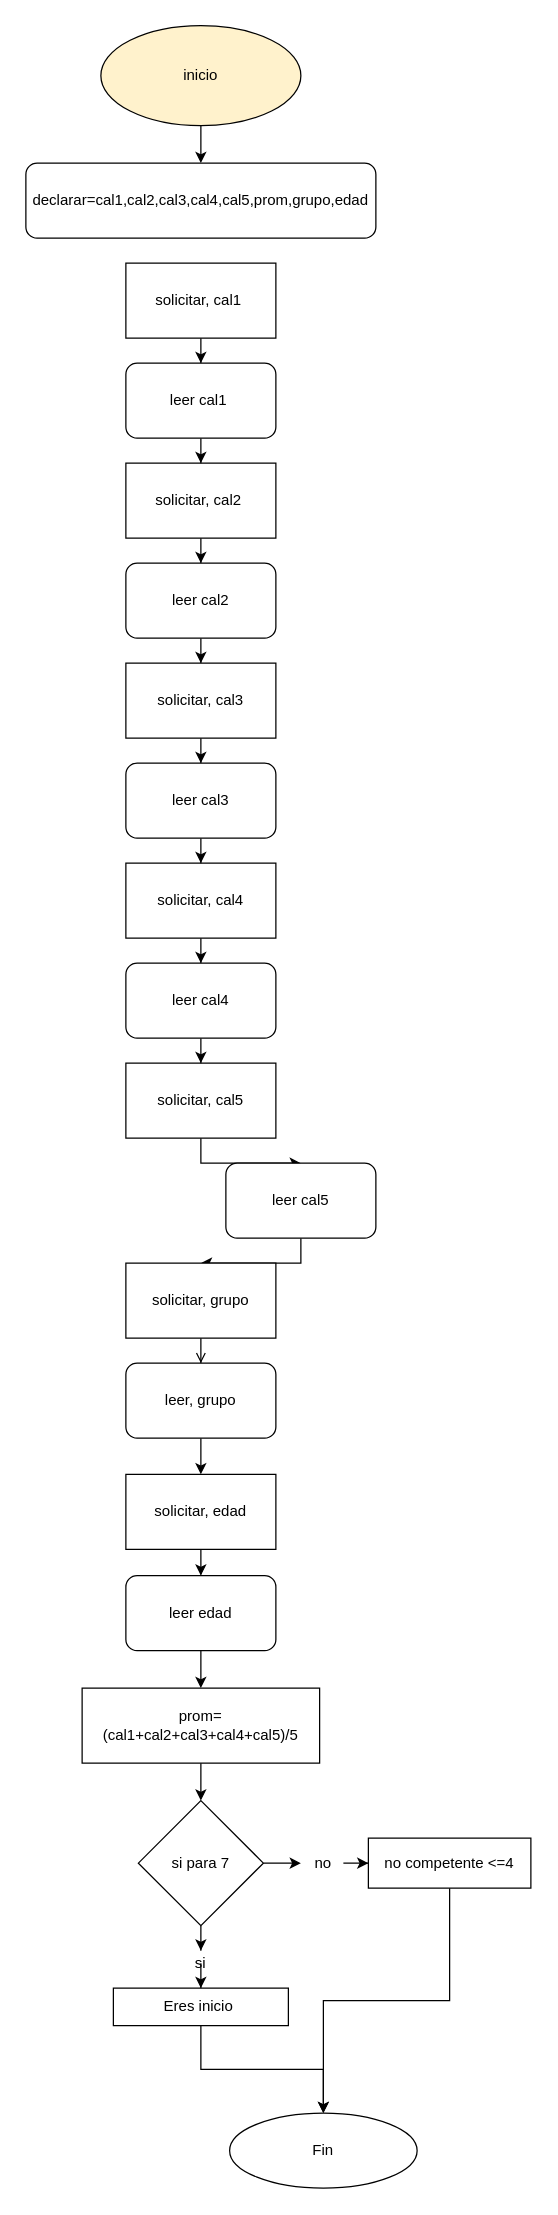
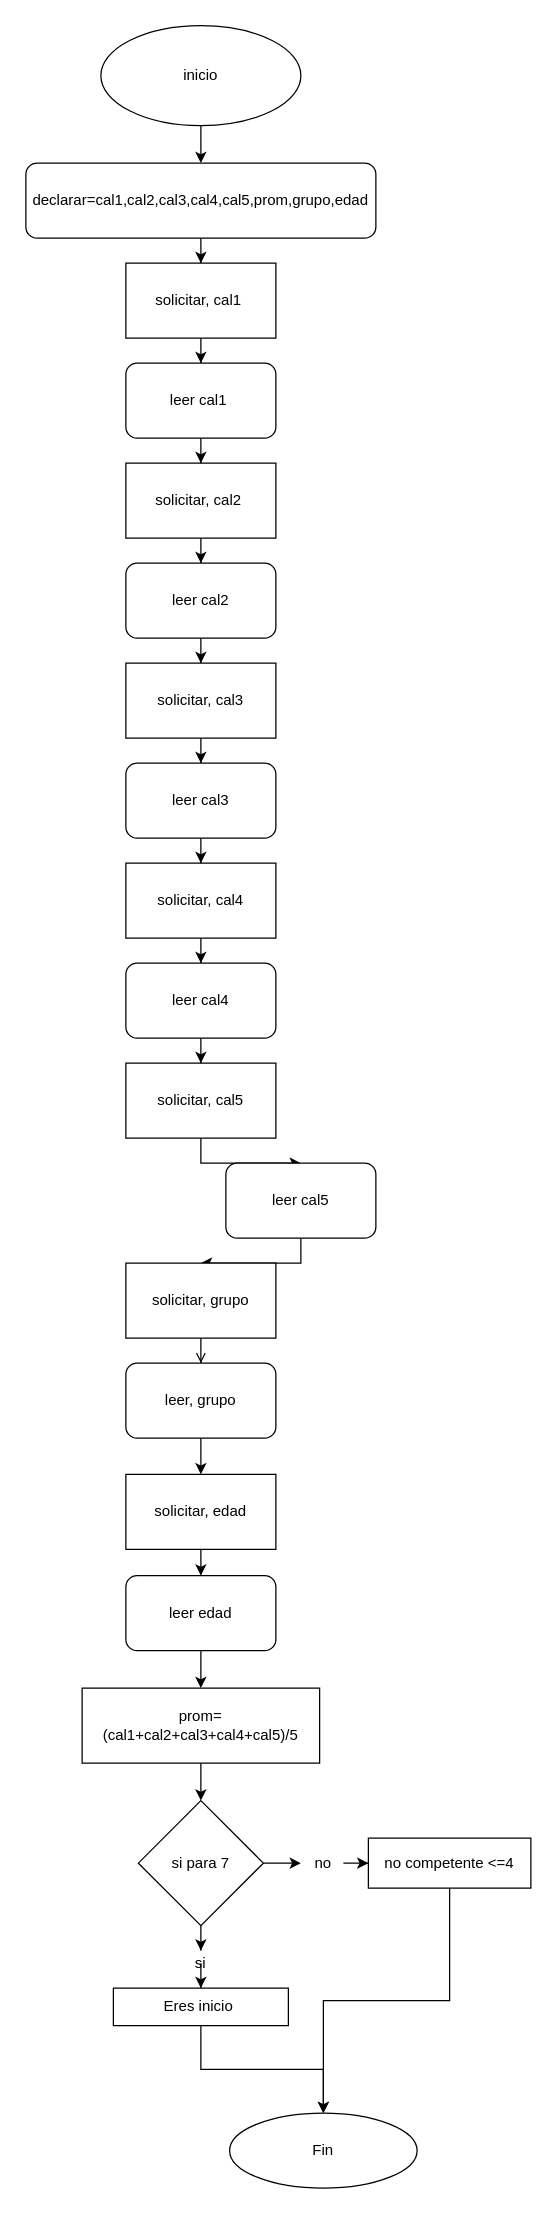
node "inicio": fillcolor #fff2cc -> #ffffff
edge "declarar=cal1,cal2,cal3,cal4,cal5,prom,grupo,edad" -> "solicitar, cal1": added
